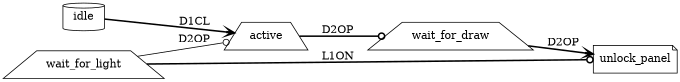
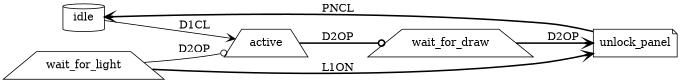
edge "unlock_panel" -> "idle": added, label "PNCL"
edge "idle" -> "active": style bold -> solid
edge "wait_for_light" -> "unlock_panel": arrowhead odot -> vee
